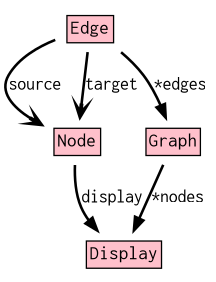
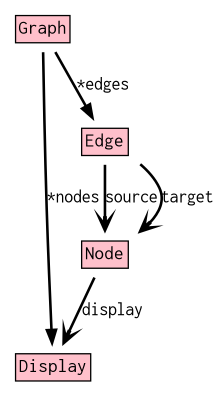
edge "Edge" -> "Graph": reversed
edge "Node" -> "Display": arrowhead normal -> vee
